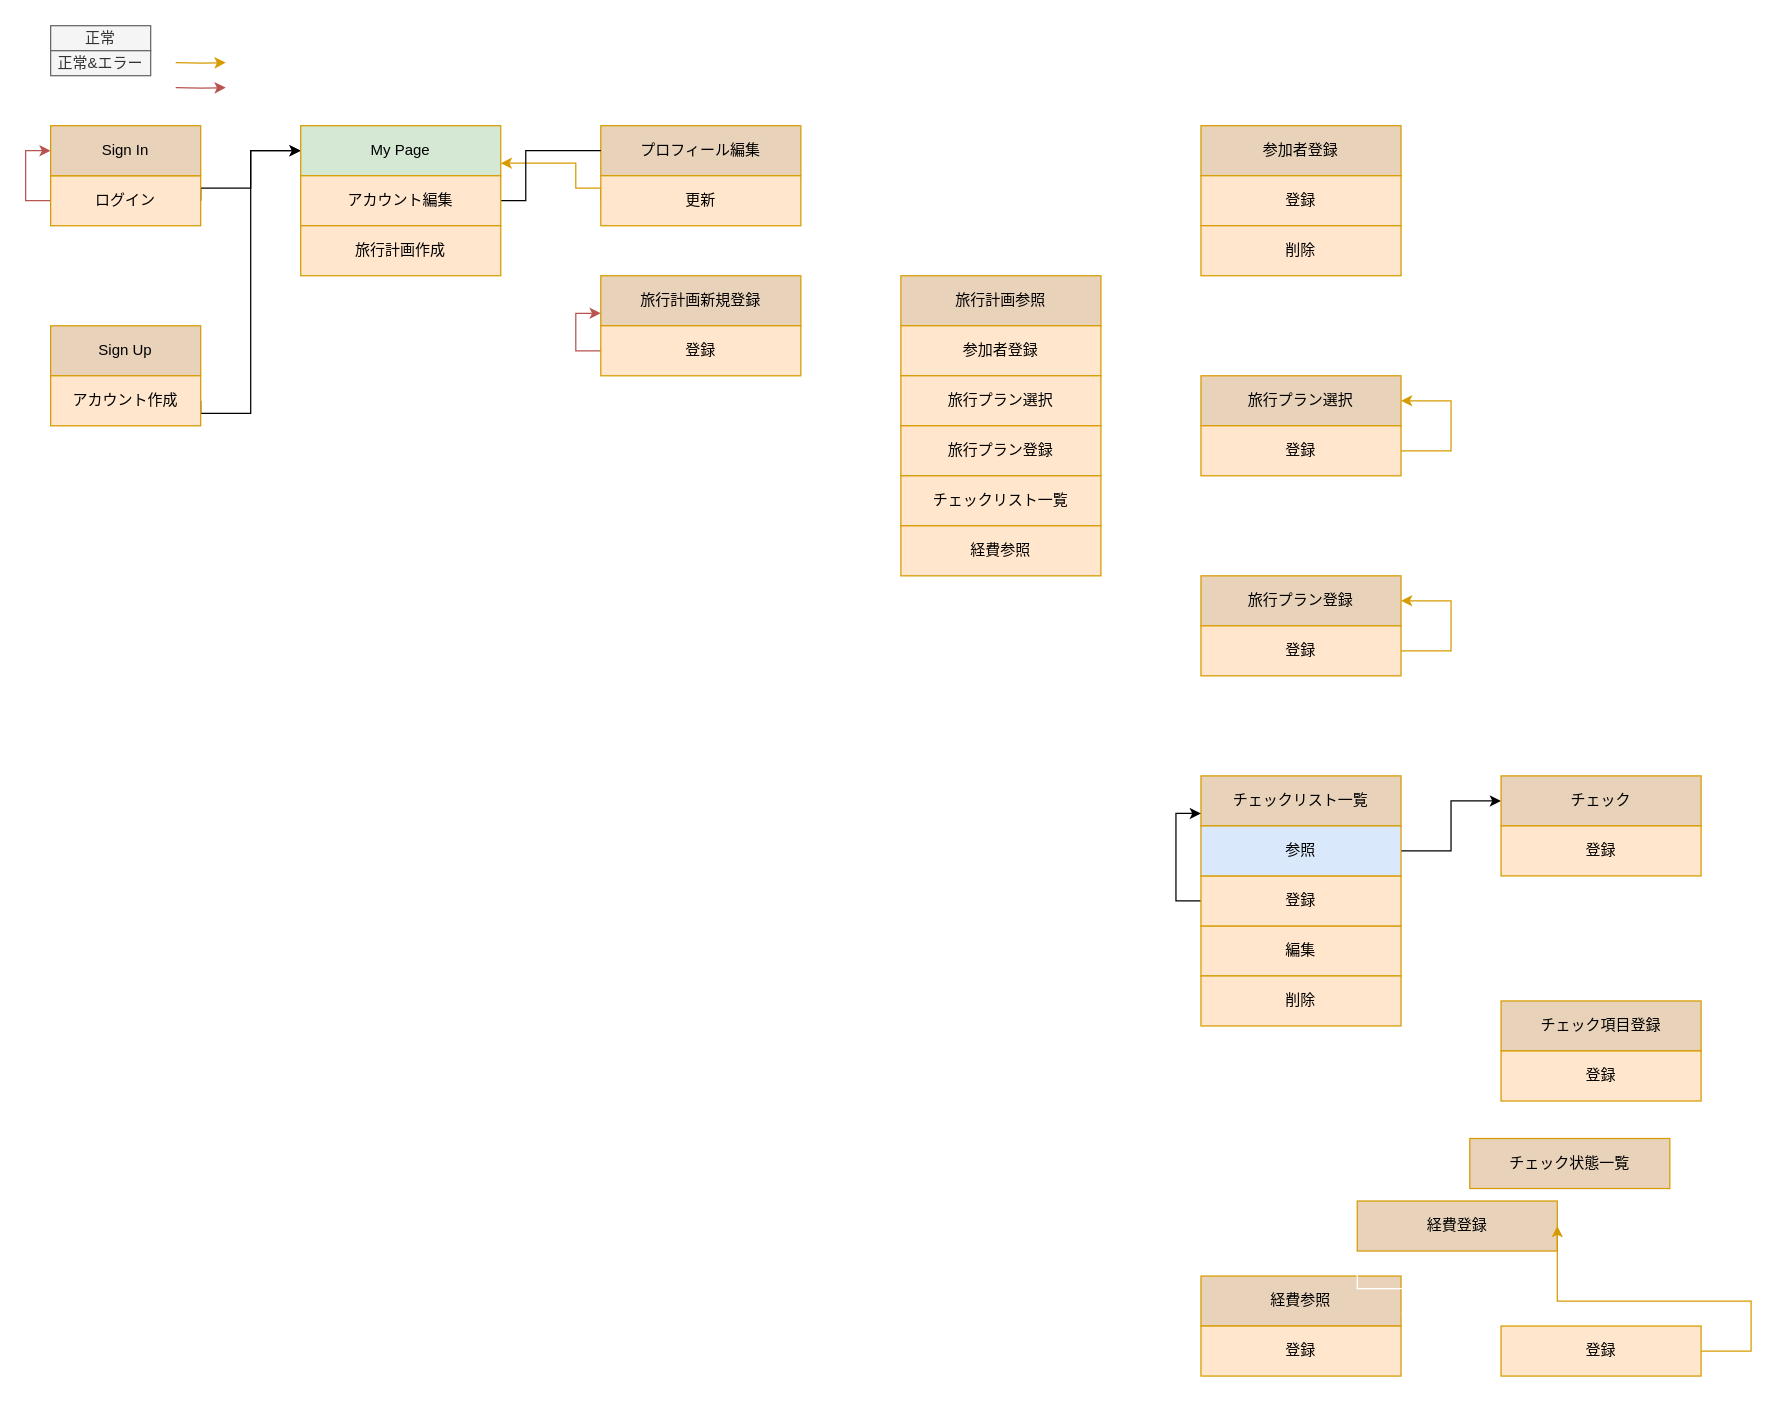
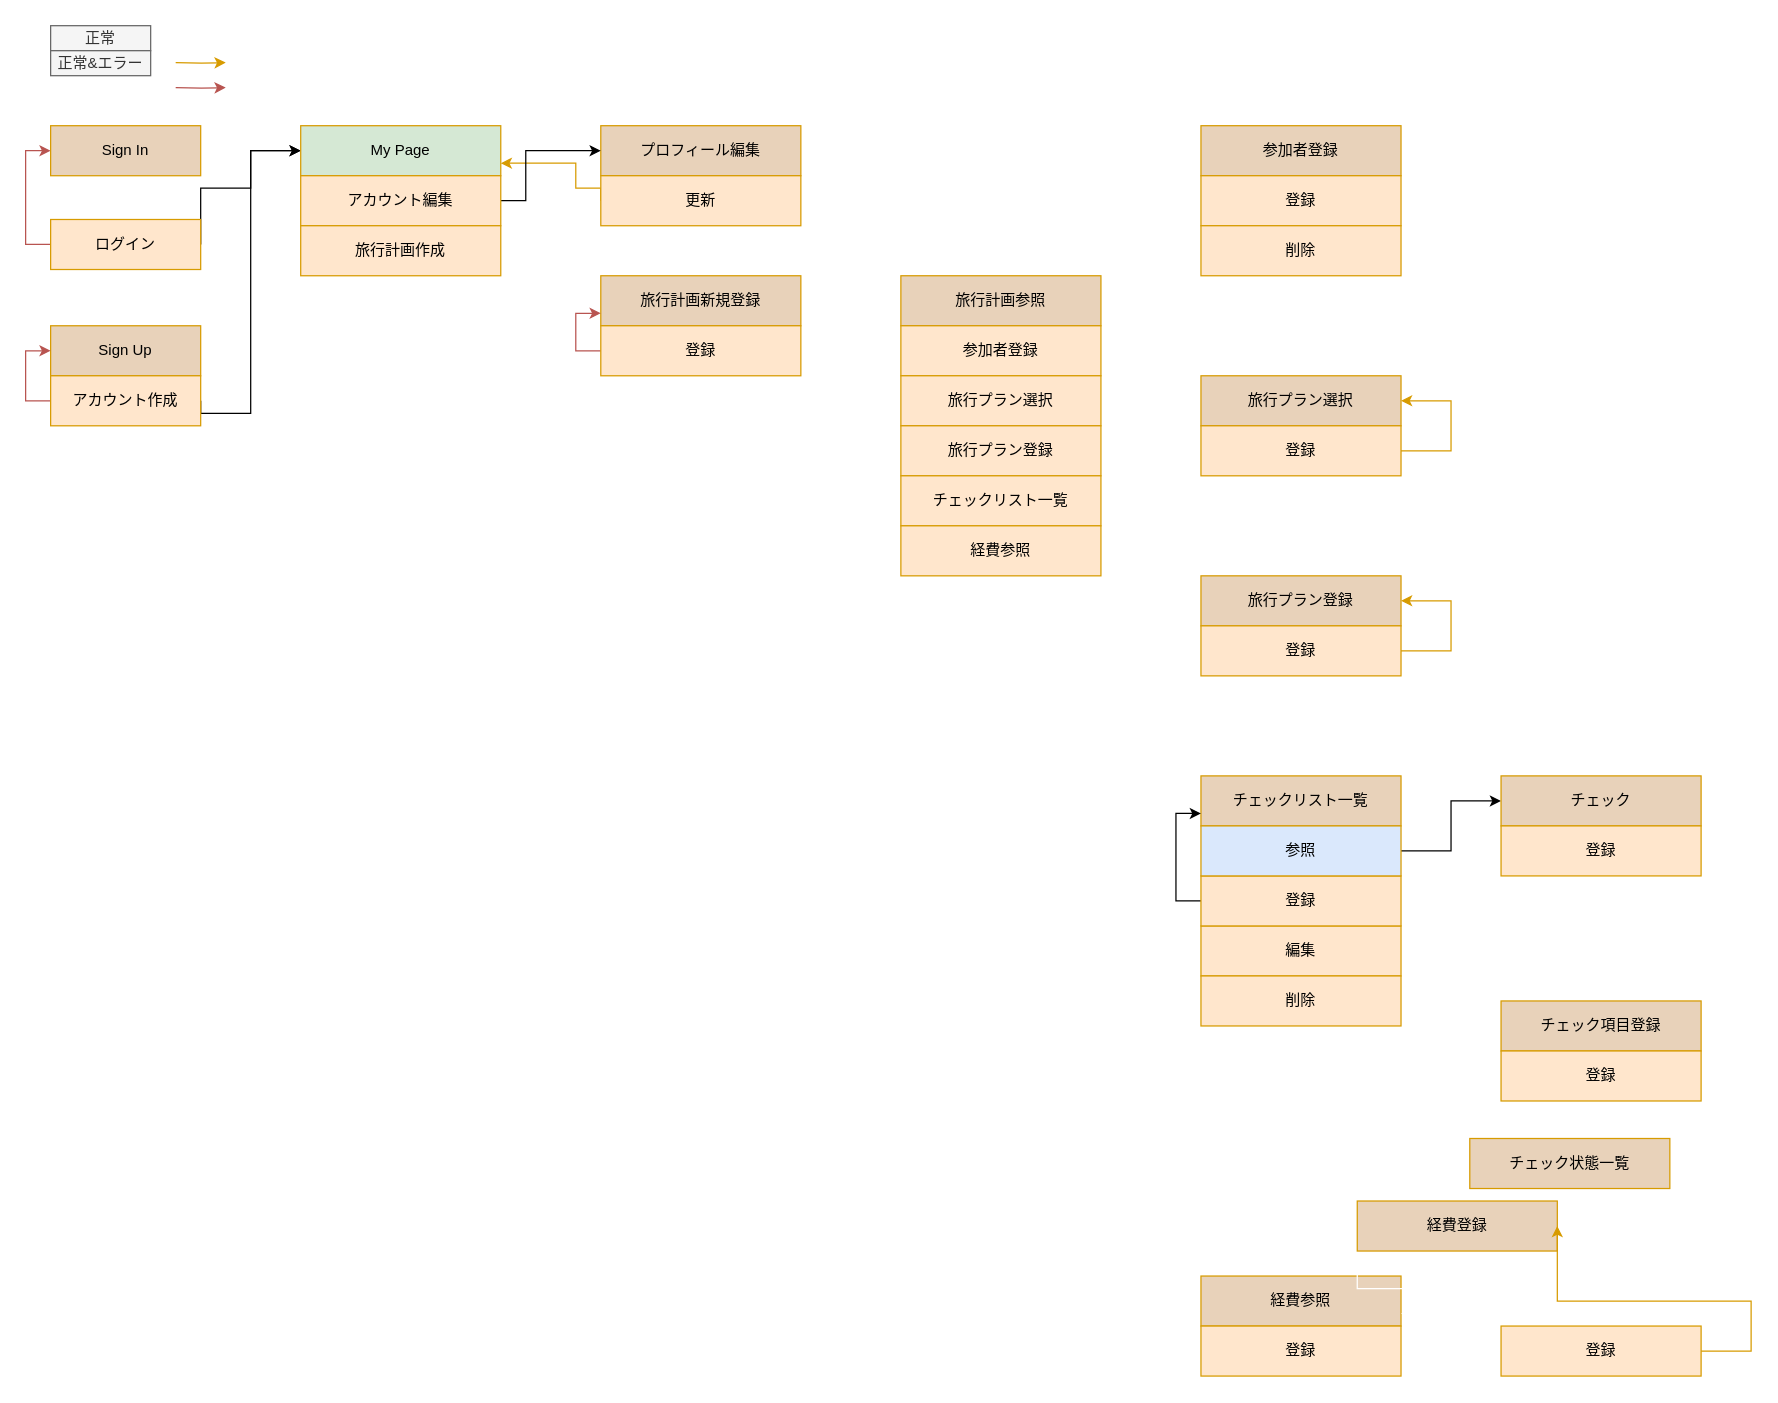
edge "プロフィール編集" -- "アカウント編集": arrowhead none -> classic
node "ログイン": moved (126, 201) -> (126, 244)
edge "アカウント作成" -> "Sign Up": added
